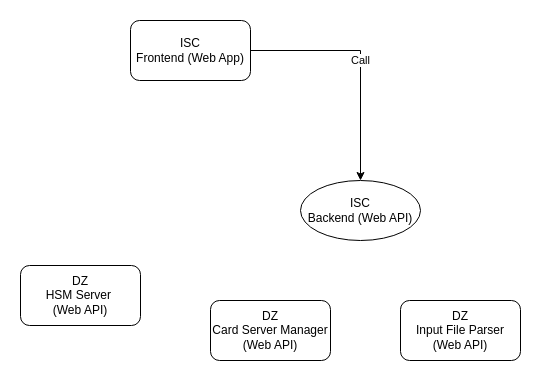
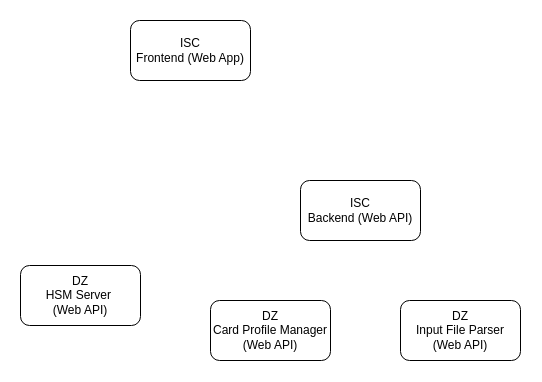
edge "ISC Frontend (Web App)" -> "ISC Backend (Web API)": removed, label "Call"
node "ISC Backend (Web API)": shape ellipse -> rounded rectangle
node "DZ Card Server Manager (Web API)": label "DZ Card Server Manager (Web API)" -> "DZ Card Profile Manager (Web API)"
